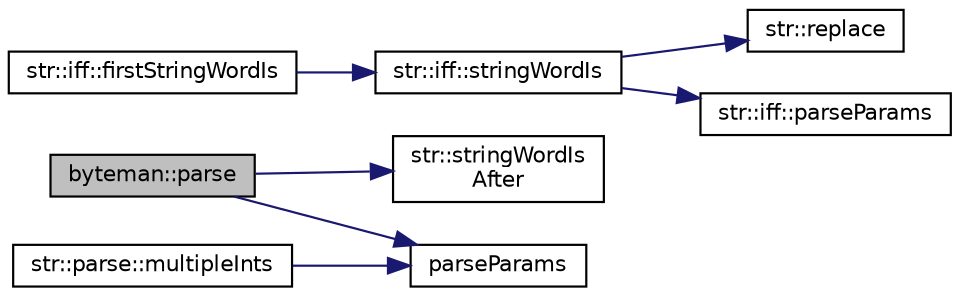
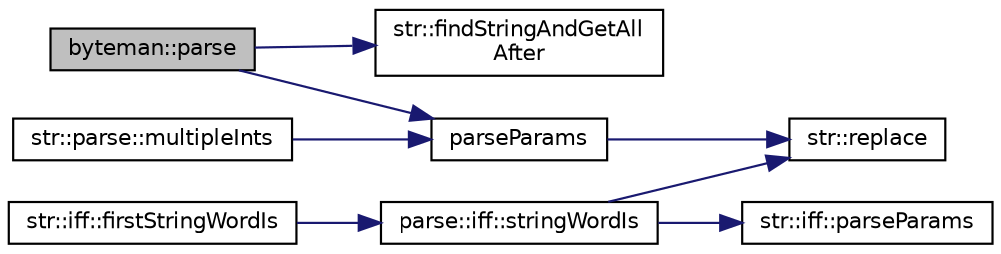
node "str::iff::stringWordIs": label "str::iff::stringWordIs" -> "parse::iff::stringWordIs"
edge "parseParams" -> "str::replace": added
node "str::stringWordIs After": label "str::stringWordIs After" -> "str::findStringAndGetAll After"
